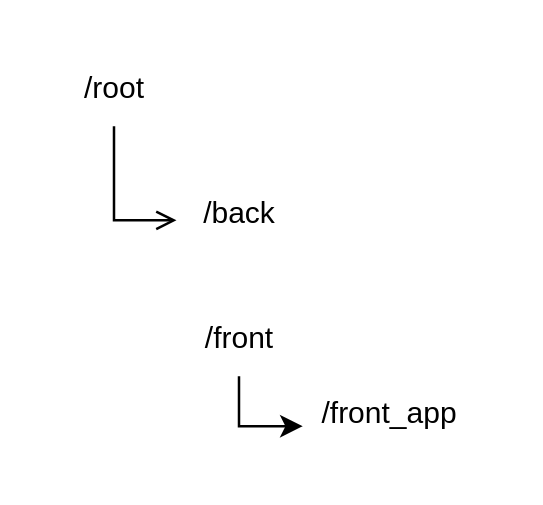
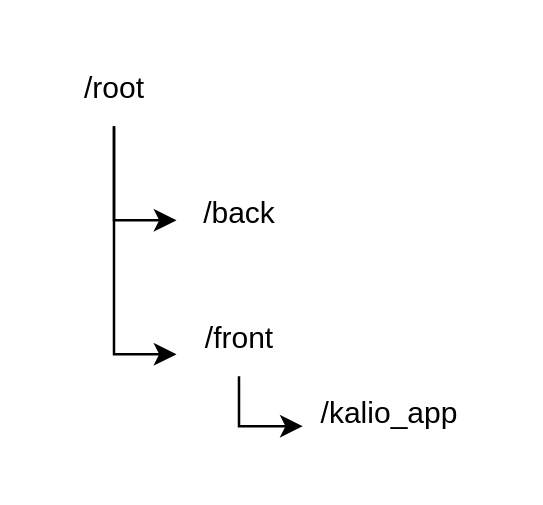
edge "/root" -> "/back": arrowhead open -> classic
edge "/root" -> "/front": added
node "/front_app": label "/front_app" -> "/kalio_app"
